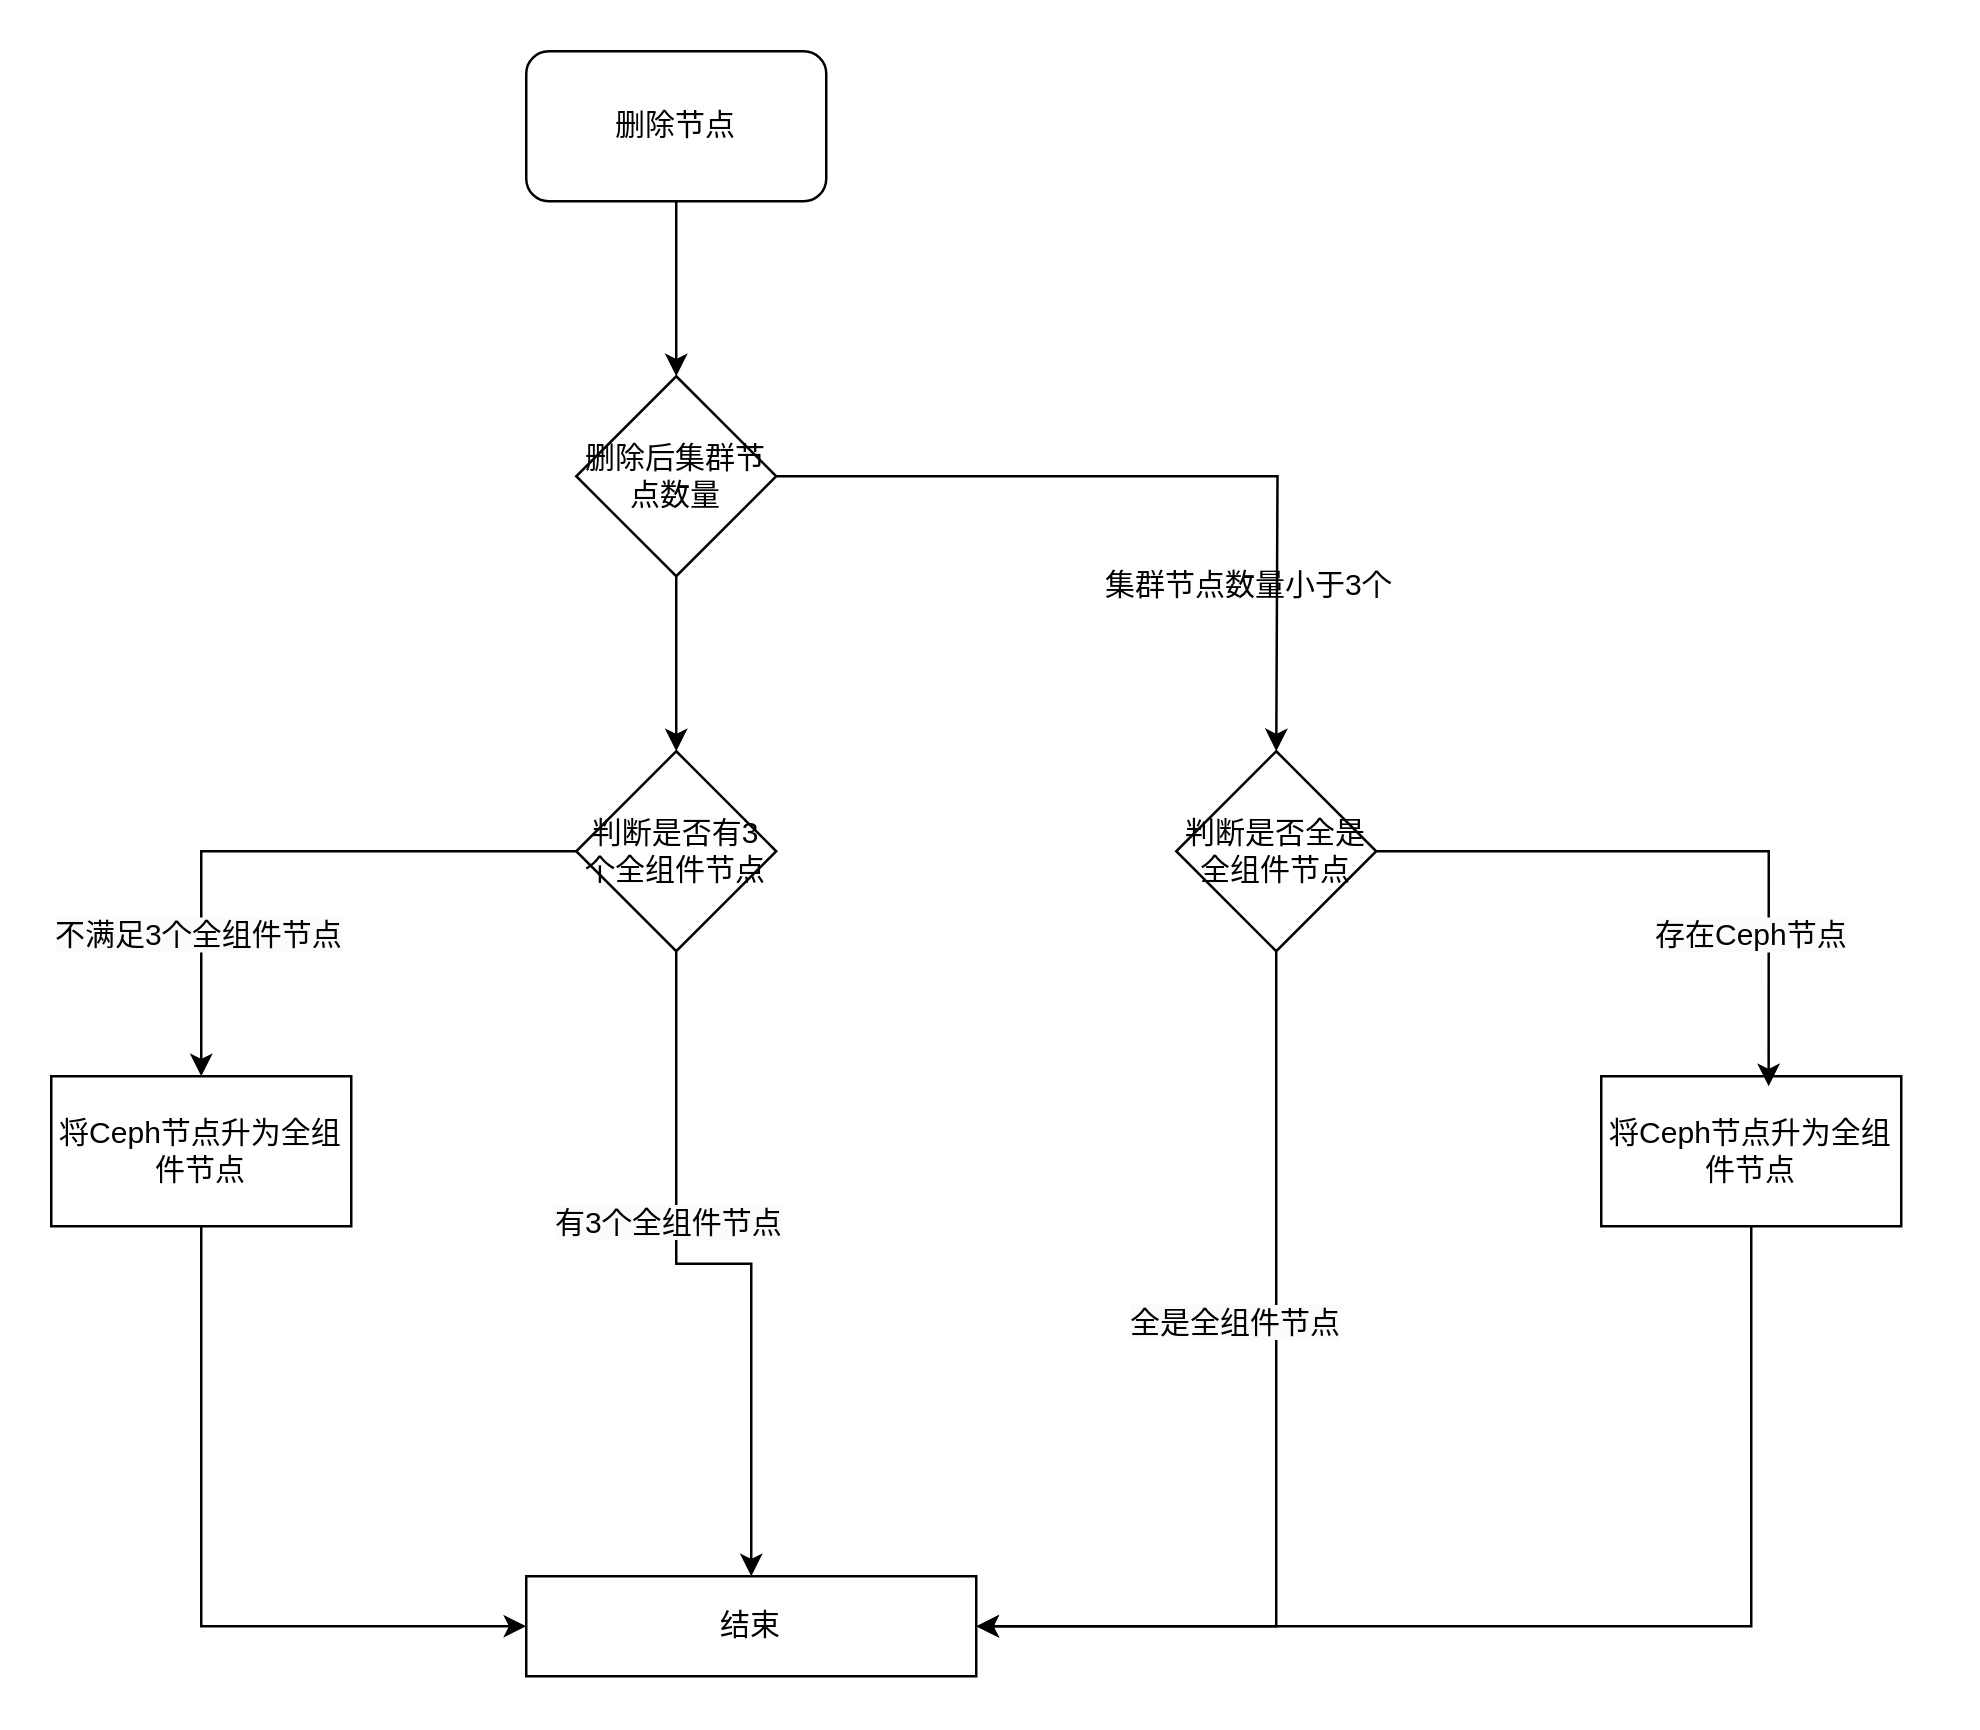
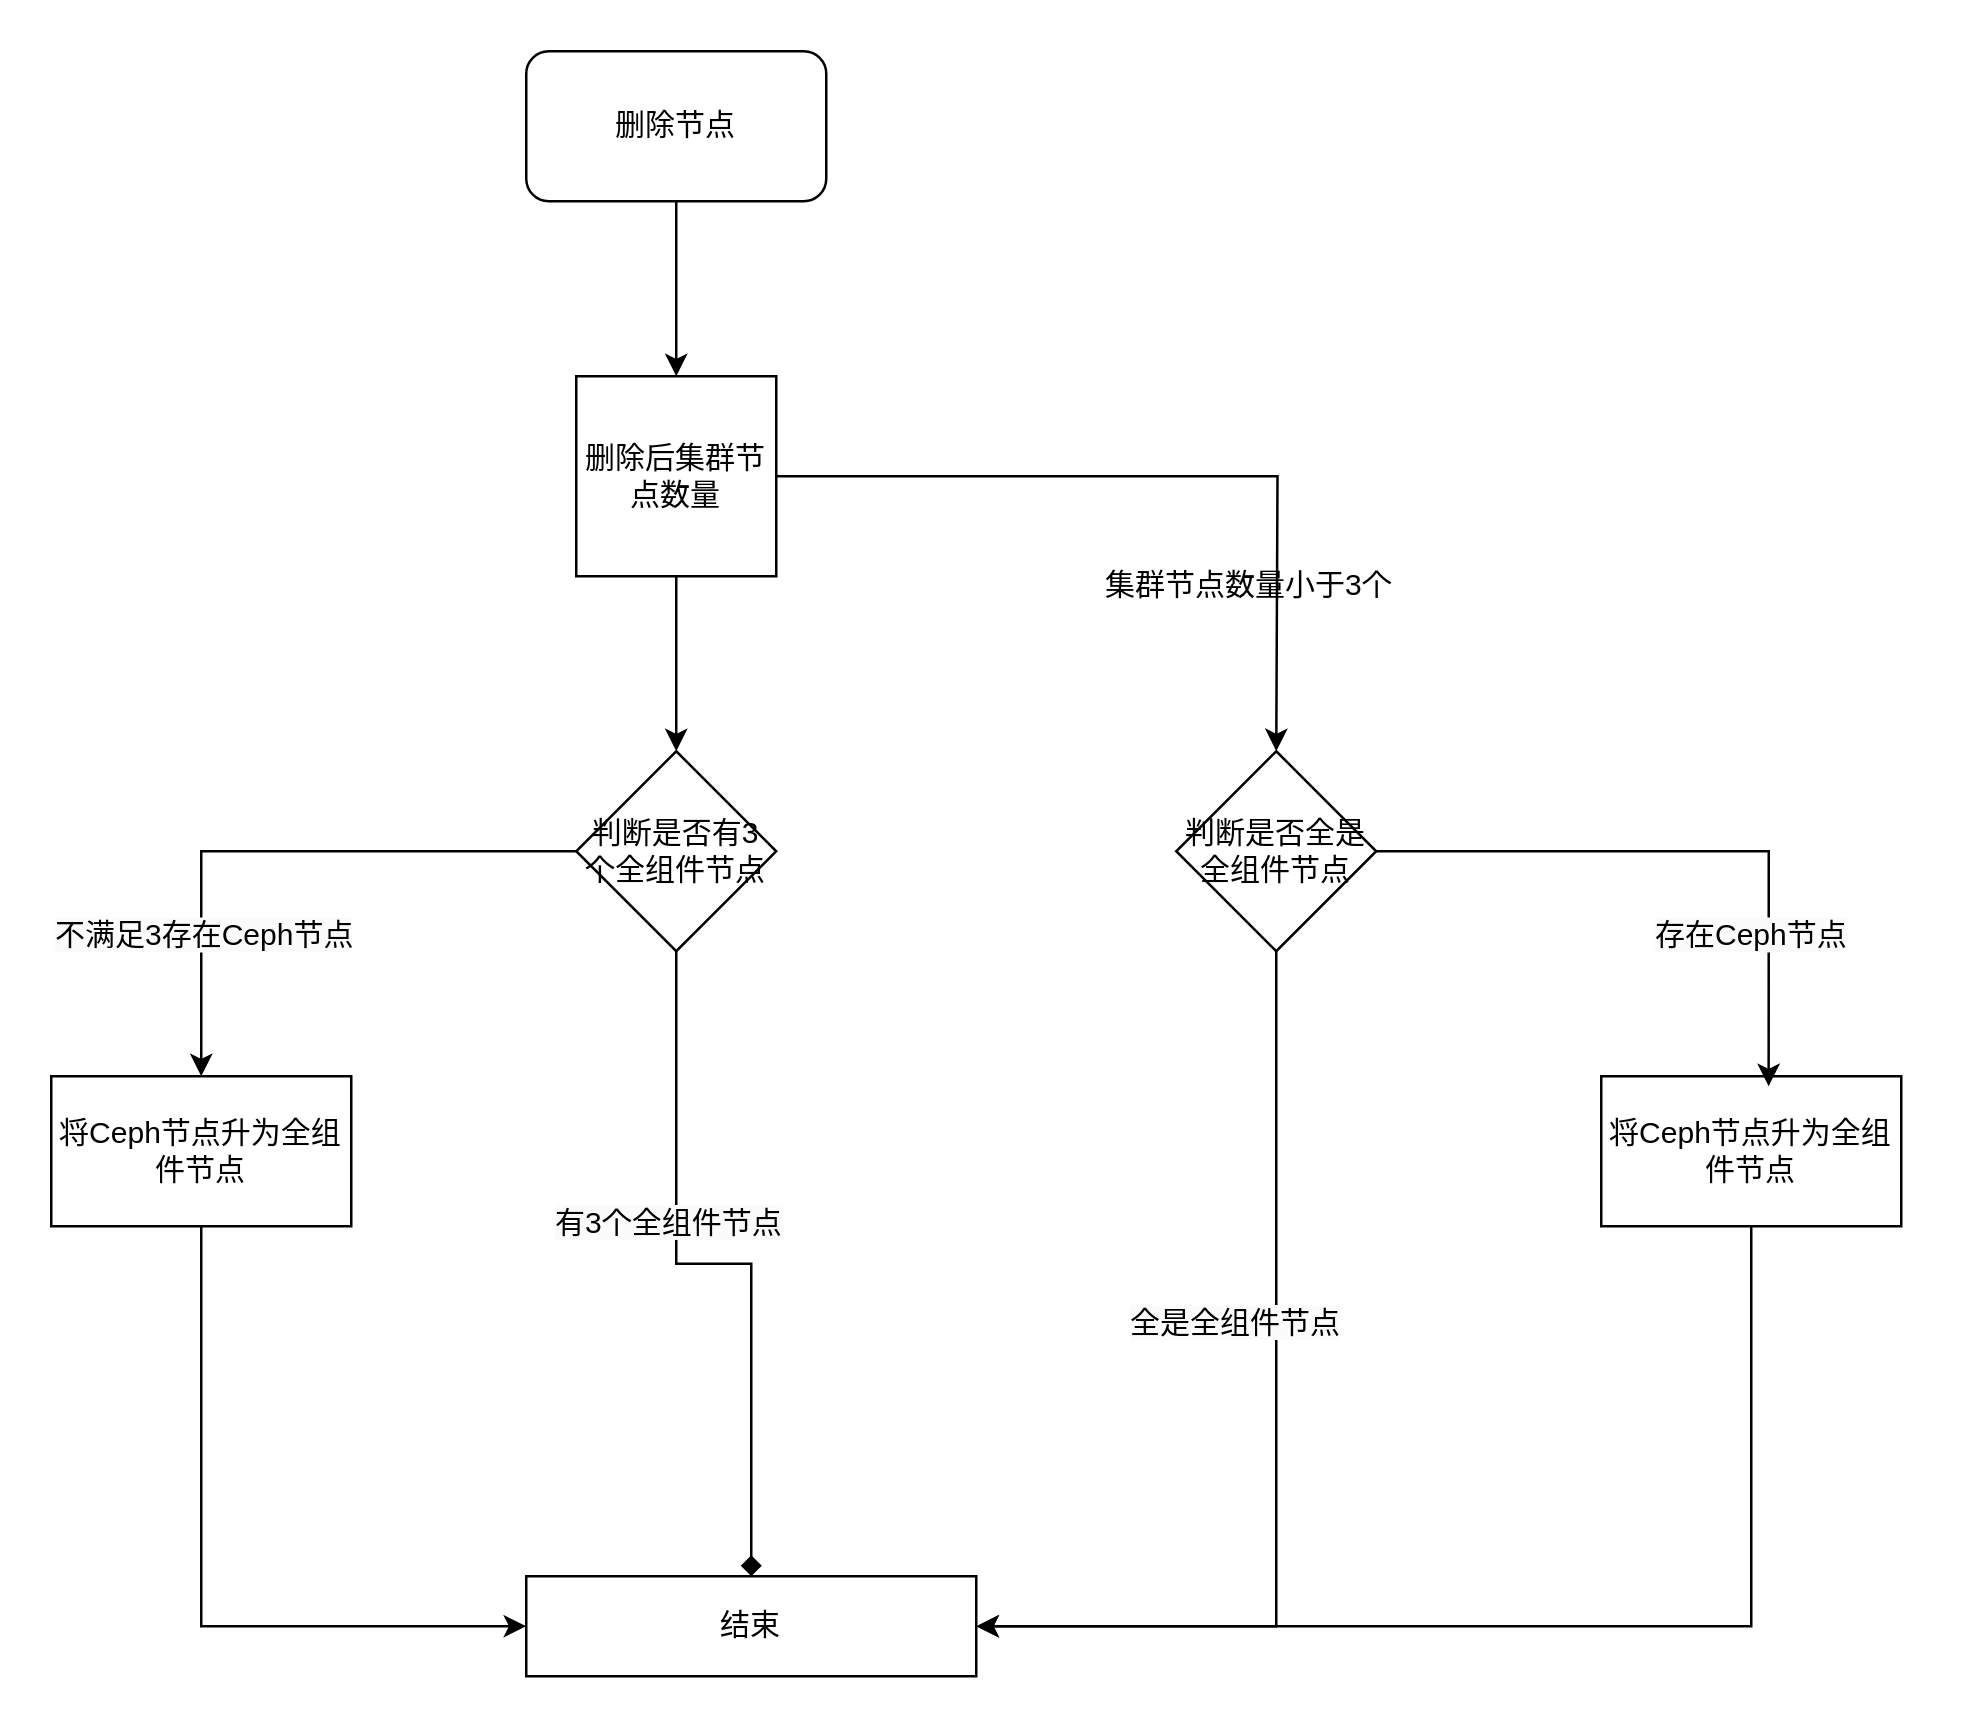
node "删除后集群节点数量": shape diamond -> rectangle
node "不满足3个全组件节点": label "不满足3个全组件节点" -> "不满足3存在Ceph节点"
edge "判断是否有3个全组件节点" -> "结束": arrowhead classic -> diamond
